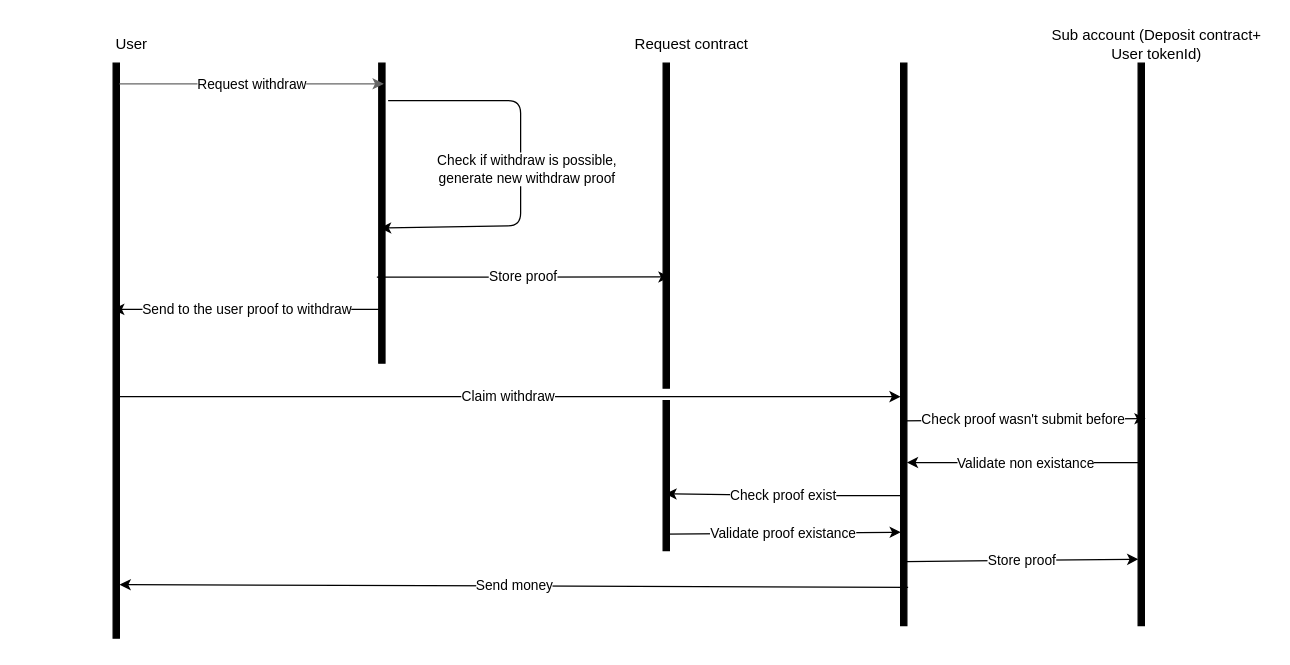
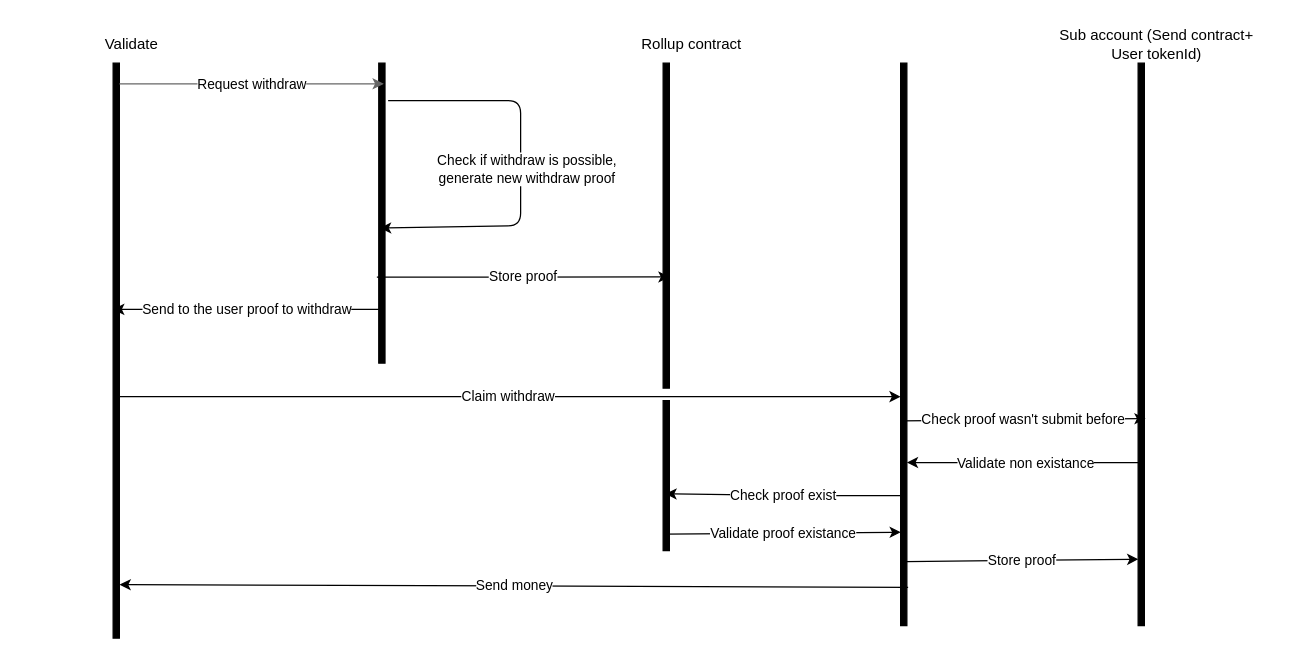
node "User": label "User" -> "Validate"
node "Request contract": label "Request contract" -> "Rollup contract"
node "Sub account (Deposit contract+ User tokenId)": label "Sub account (Deposit contract+ User tokenId)" -> "Sub account (Send contract+ User tokenId)"
